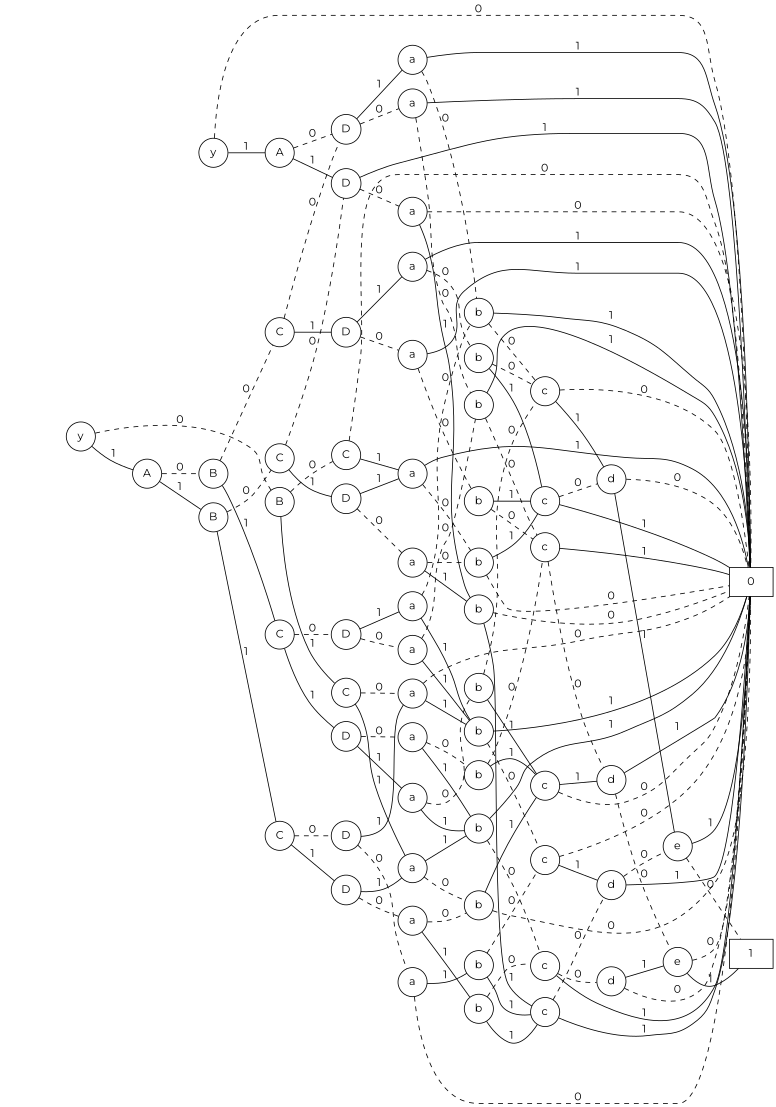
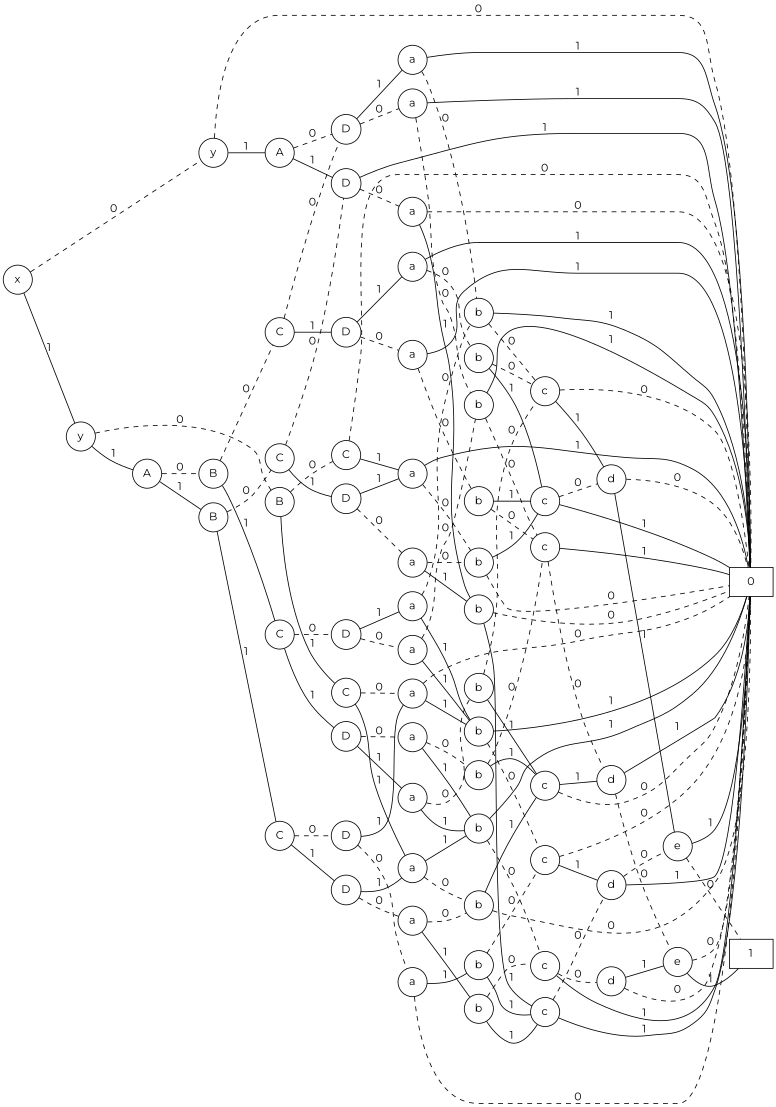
node "x": added
